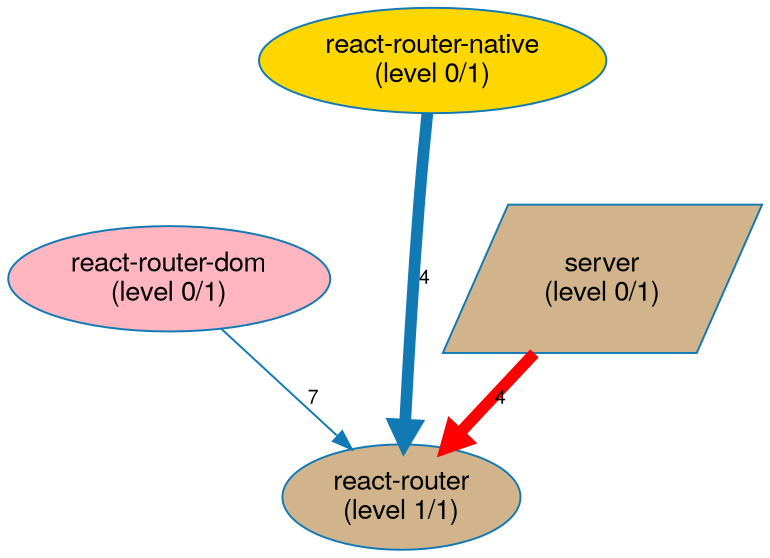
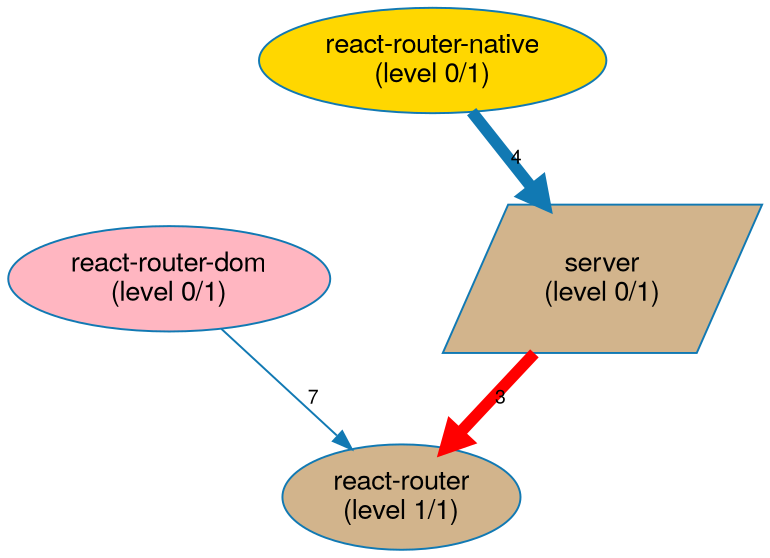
edge "react-router-native (level 0/1)" -> "react-router (level 1/1)": now "react-router-native (level 0/1)" -> "server (level 0/1)"
edge "server (level 0/1)" -> "react-router (level 1/1)": label "4" -> "3"
